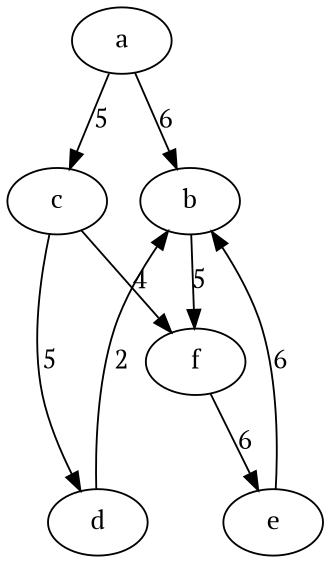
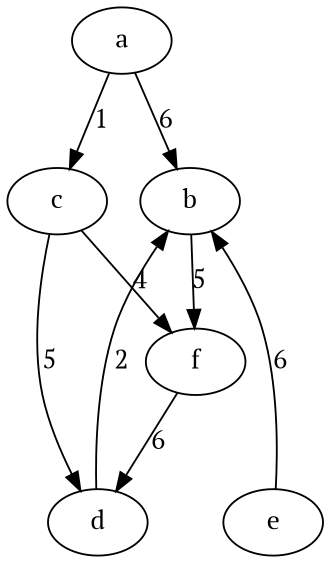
edge "a" -> "c": label "5" -> "1"
edge "f" -> "e": now "f" -> "d"
